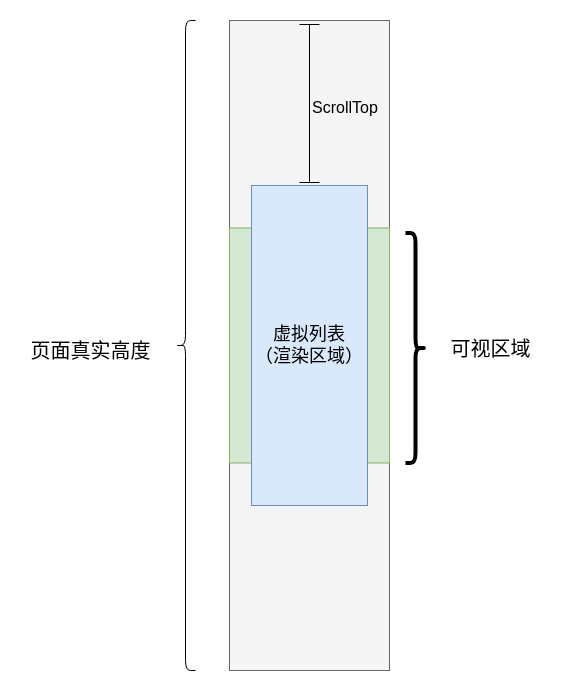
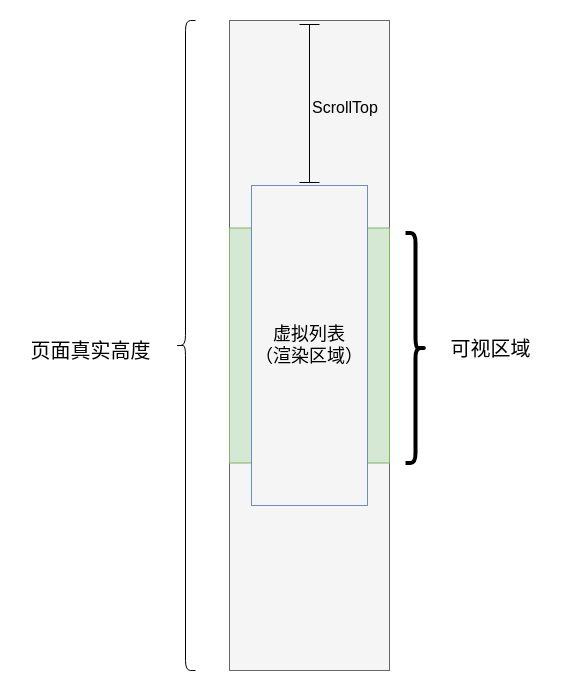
node "虚拟列表 （渲染区域）": fillcolor #dae8fc -> #f5f5f5
